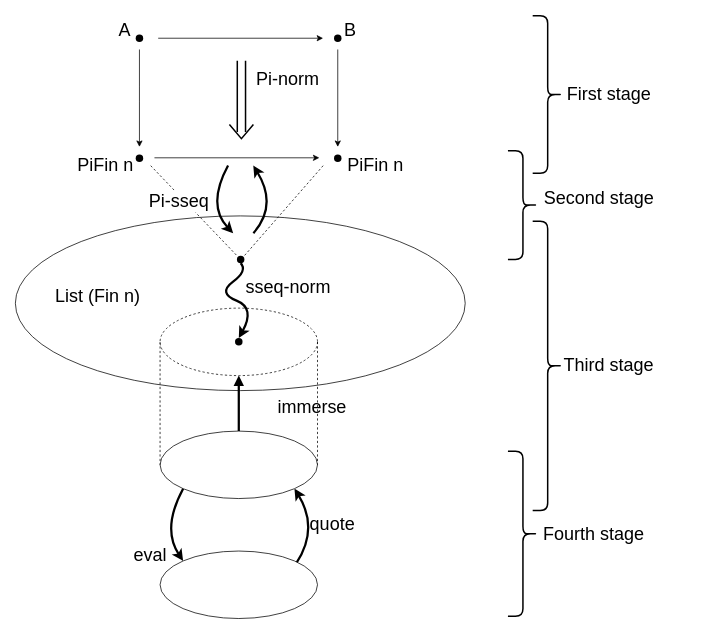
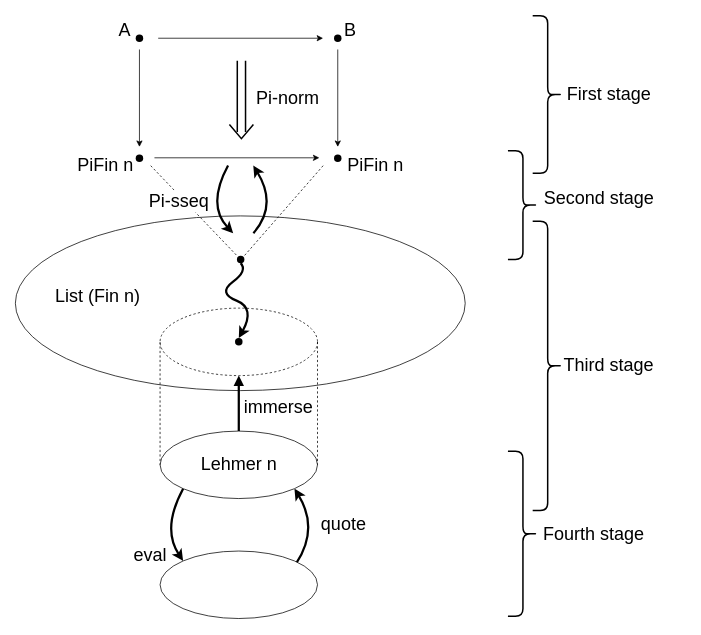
node "Pi-norm": moved (288, 79) -> (288, 98)
node "sseq-norm": removed
node "immerse": moved (312, 407) -> (278, 407)
node "Lehmer n": added
node "quote": moved (332, 525) -> (344, 525)
